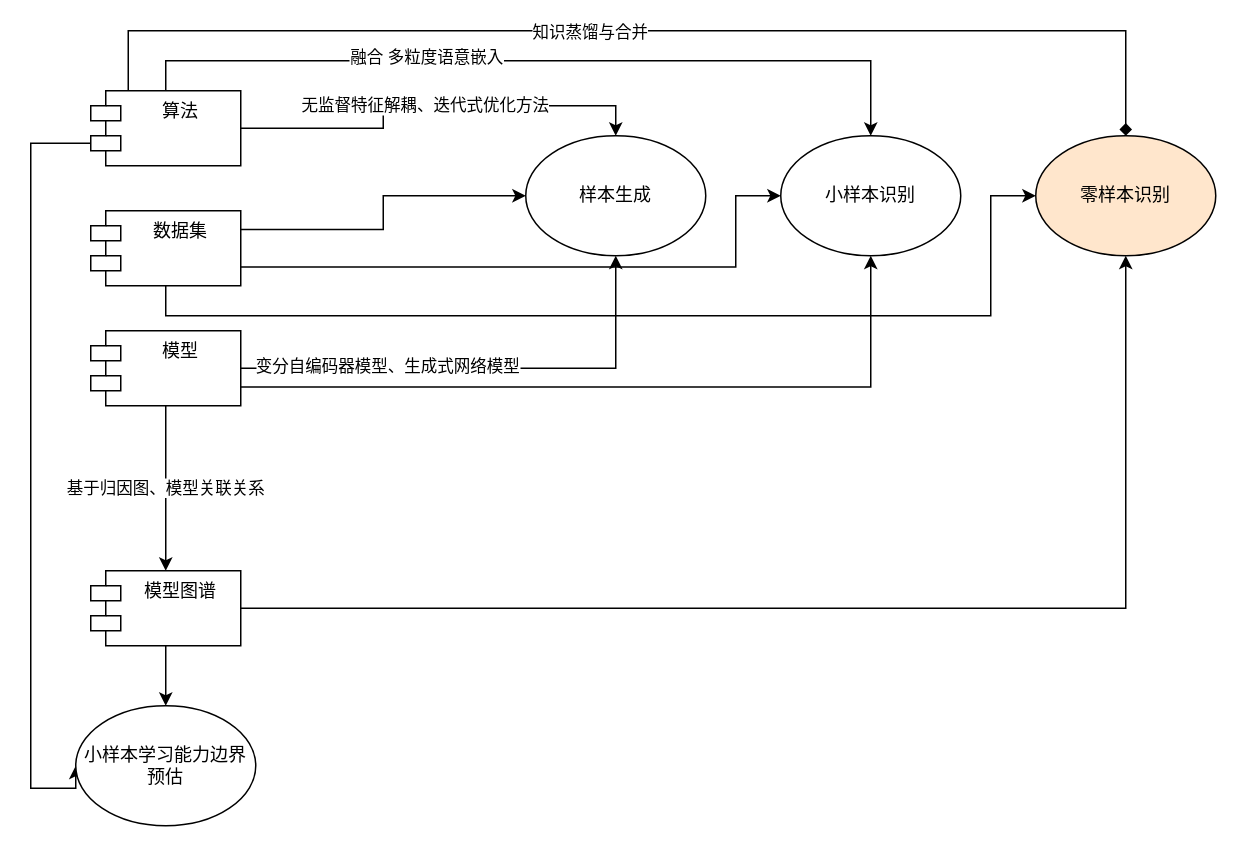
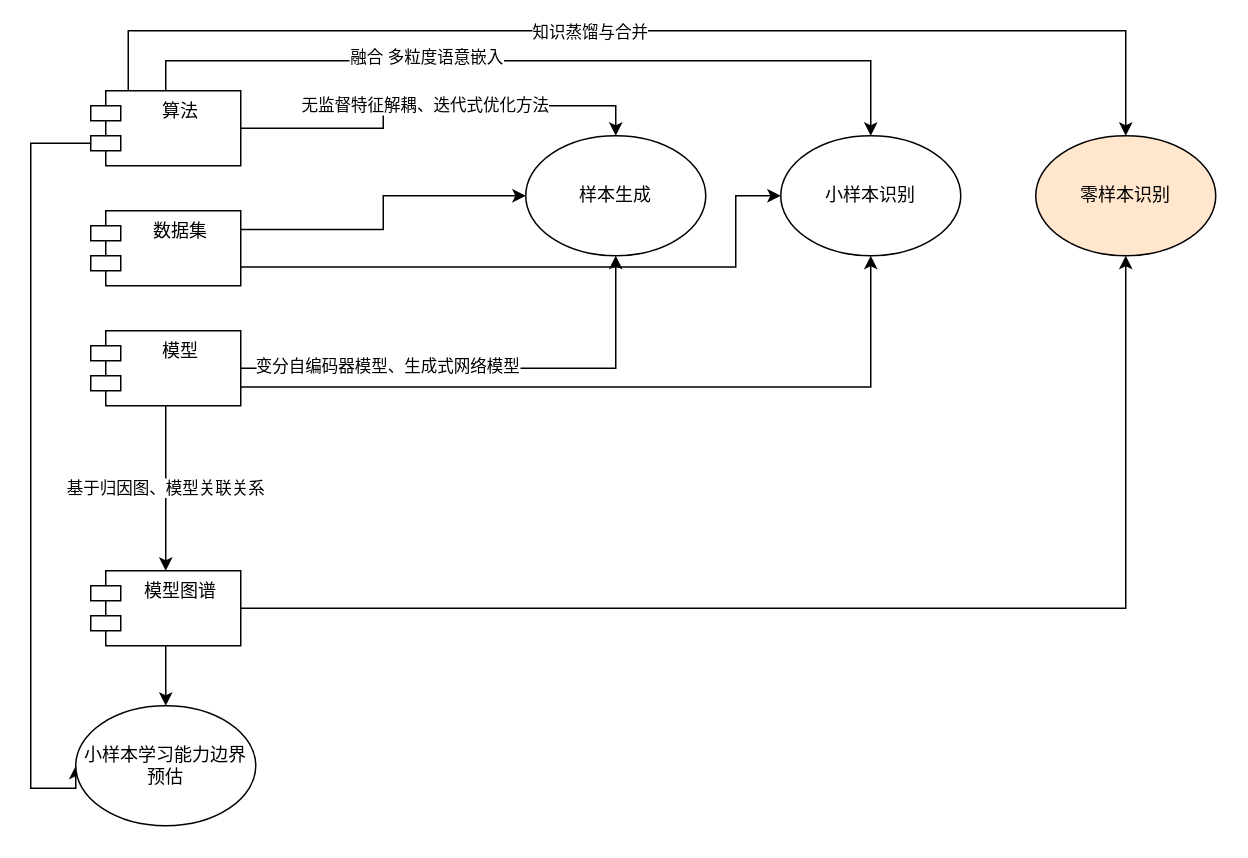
edge "算法" -> "零样本识别": arrowhead diamond -> classic
edge "数据集" -> "零样本识别": removed
